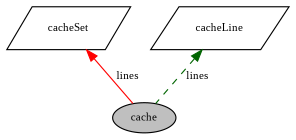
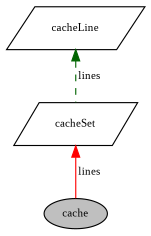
edge "cache" -> "cacheLine": now "cacheSet" -> "cacheLine"
